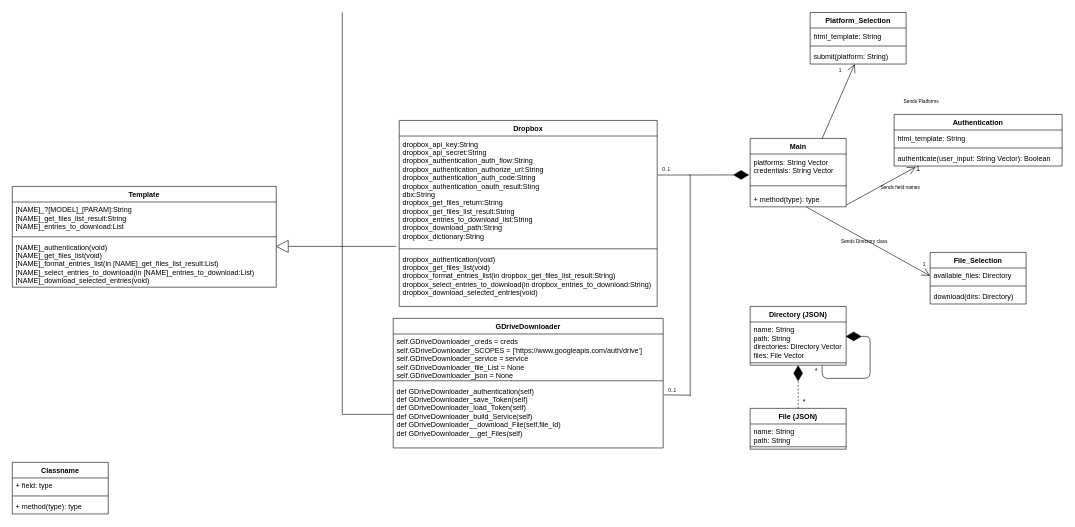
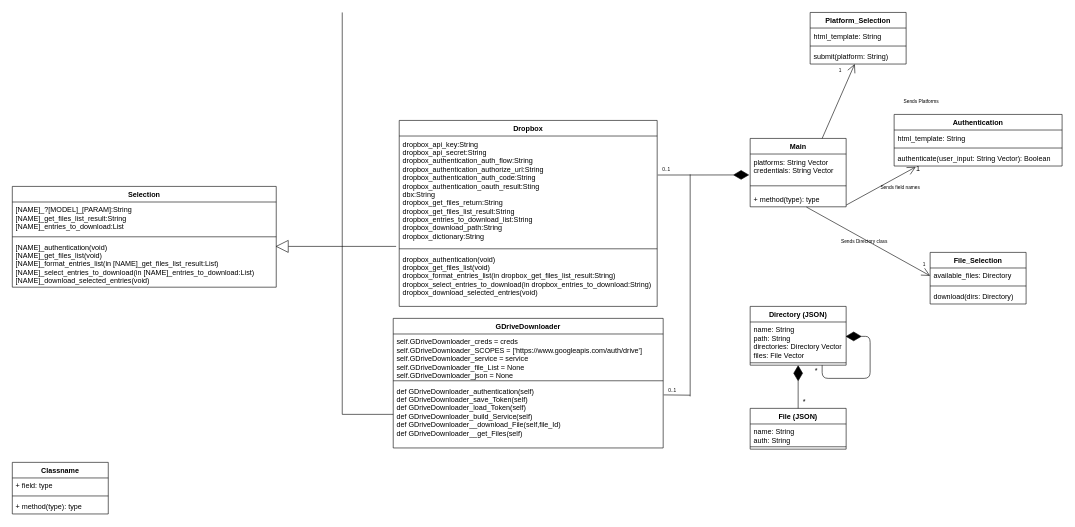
node "Template": label "Template" -> "Selection"
edge "File (JSON)" -> "Directory (JSON)": style dashed -> solid
node "name: String path: String": label "name: String path: String" -> "name: String auth: String"
